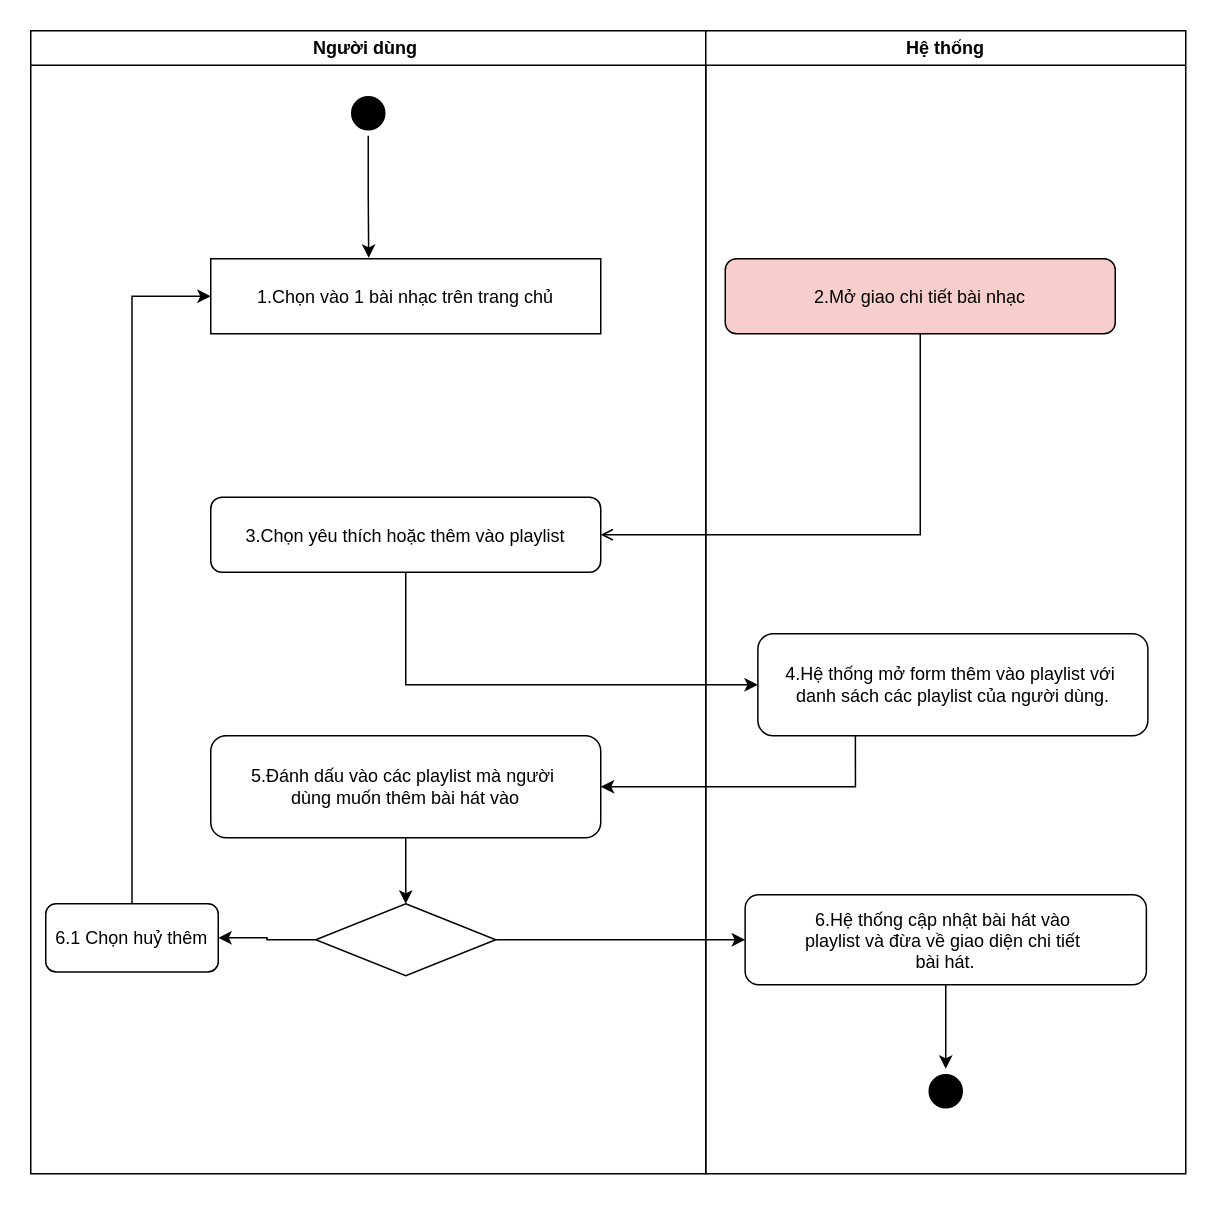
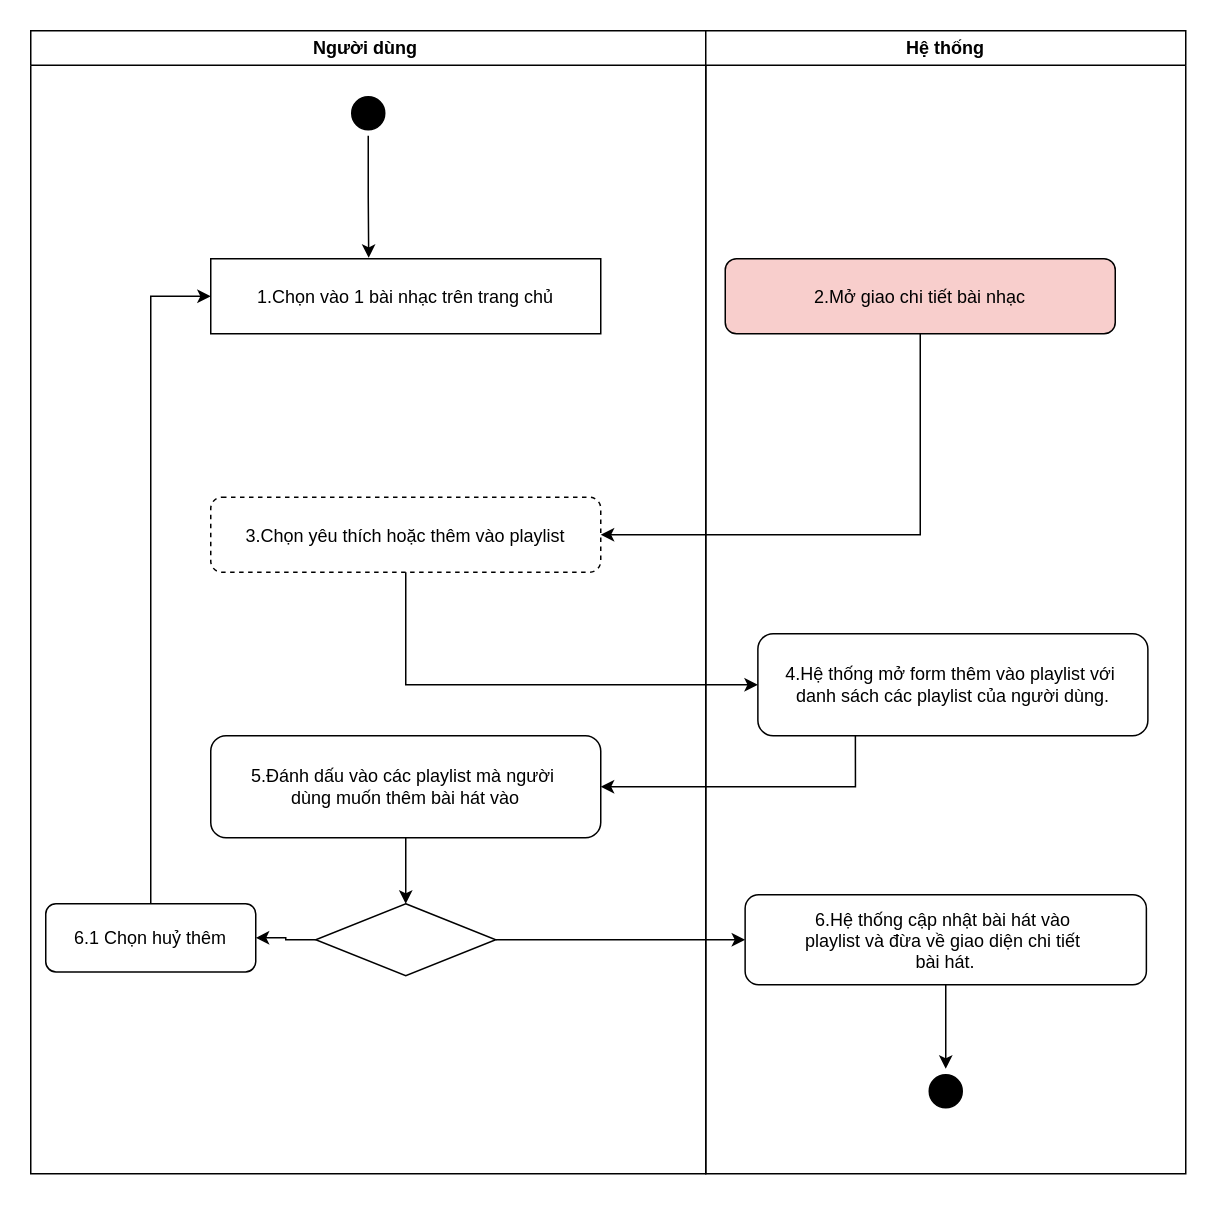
node "3.Chọn yêu thích hoặc thêm vào playlist": style solid -> dashed
edge "2.Mở giao chi tiết bài nhạc" -> "3.Chọn yêu thích hoặc thêm vào playlist": arrowhead open -> classic
node "6.1 Chọn huỷ thêm": size 173x68 -> 210x68
